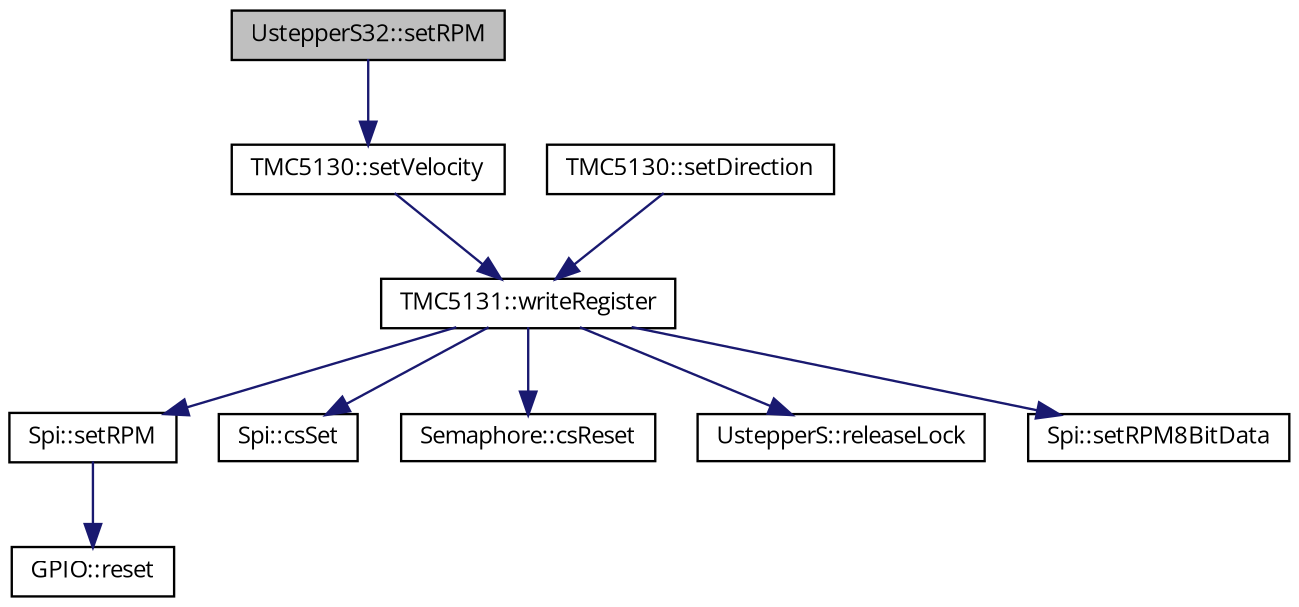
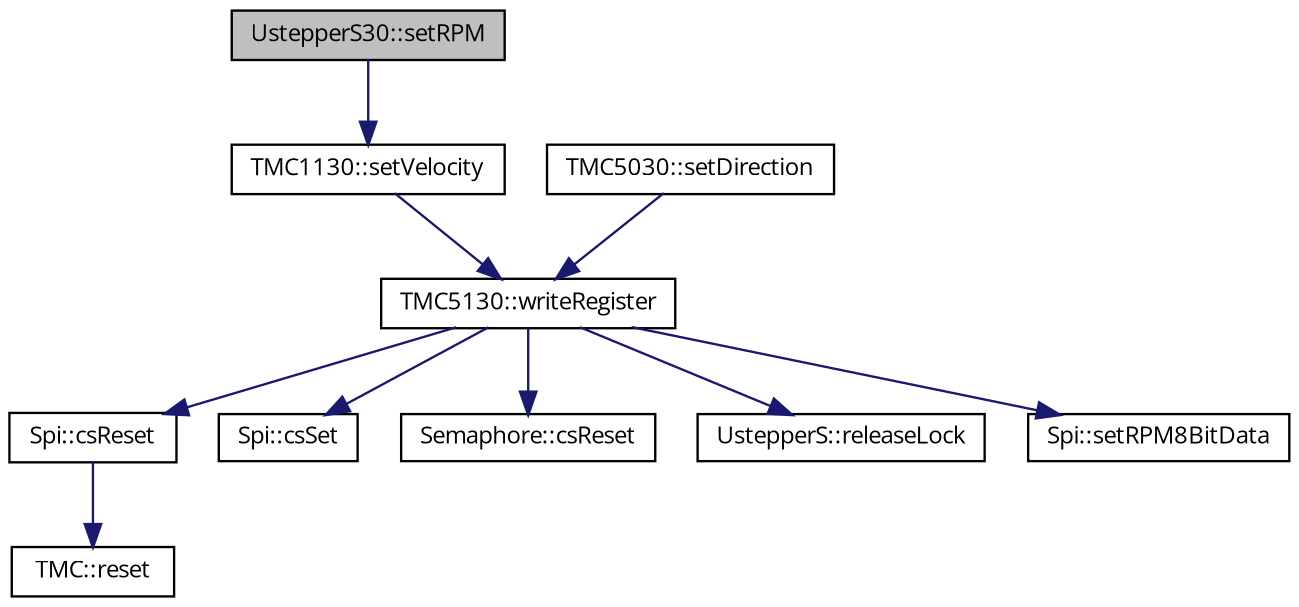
node "UstepperS32::setRPM": label "UstepperS32::setRPM" -> "UstepperS30::setRPM"
node "TMC5130::setVelocity": label "TMC5130::setVelocity" -> "TMC1130::setVelocity"
node "TMC5130::setDirection": label "TMC5130::setDirection" -> "TMC5030::setDirection"
node "TMC5131::writeRegister": label "TMC5131::writeRegister" -> "TMC5130::writeRegister"
node "Spi::setRPM": label "Spi::setRPM" -> "Spi::csReset"
node "GPIO::reset": label "GPIO::reset" -> "TMC::reset"
